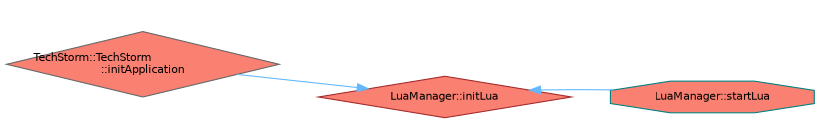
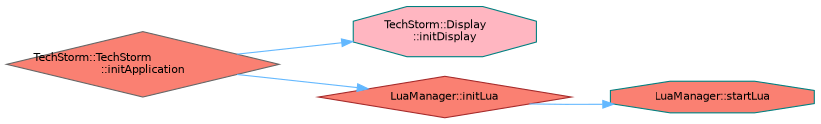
node "TechStorm::Display ::initDisplay": added
edge "LuaManager::startLua" -> "LuaManager::initLua": reversed
